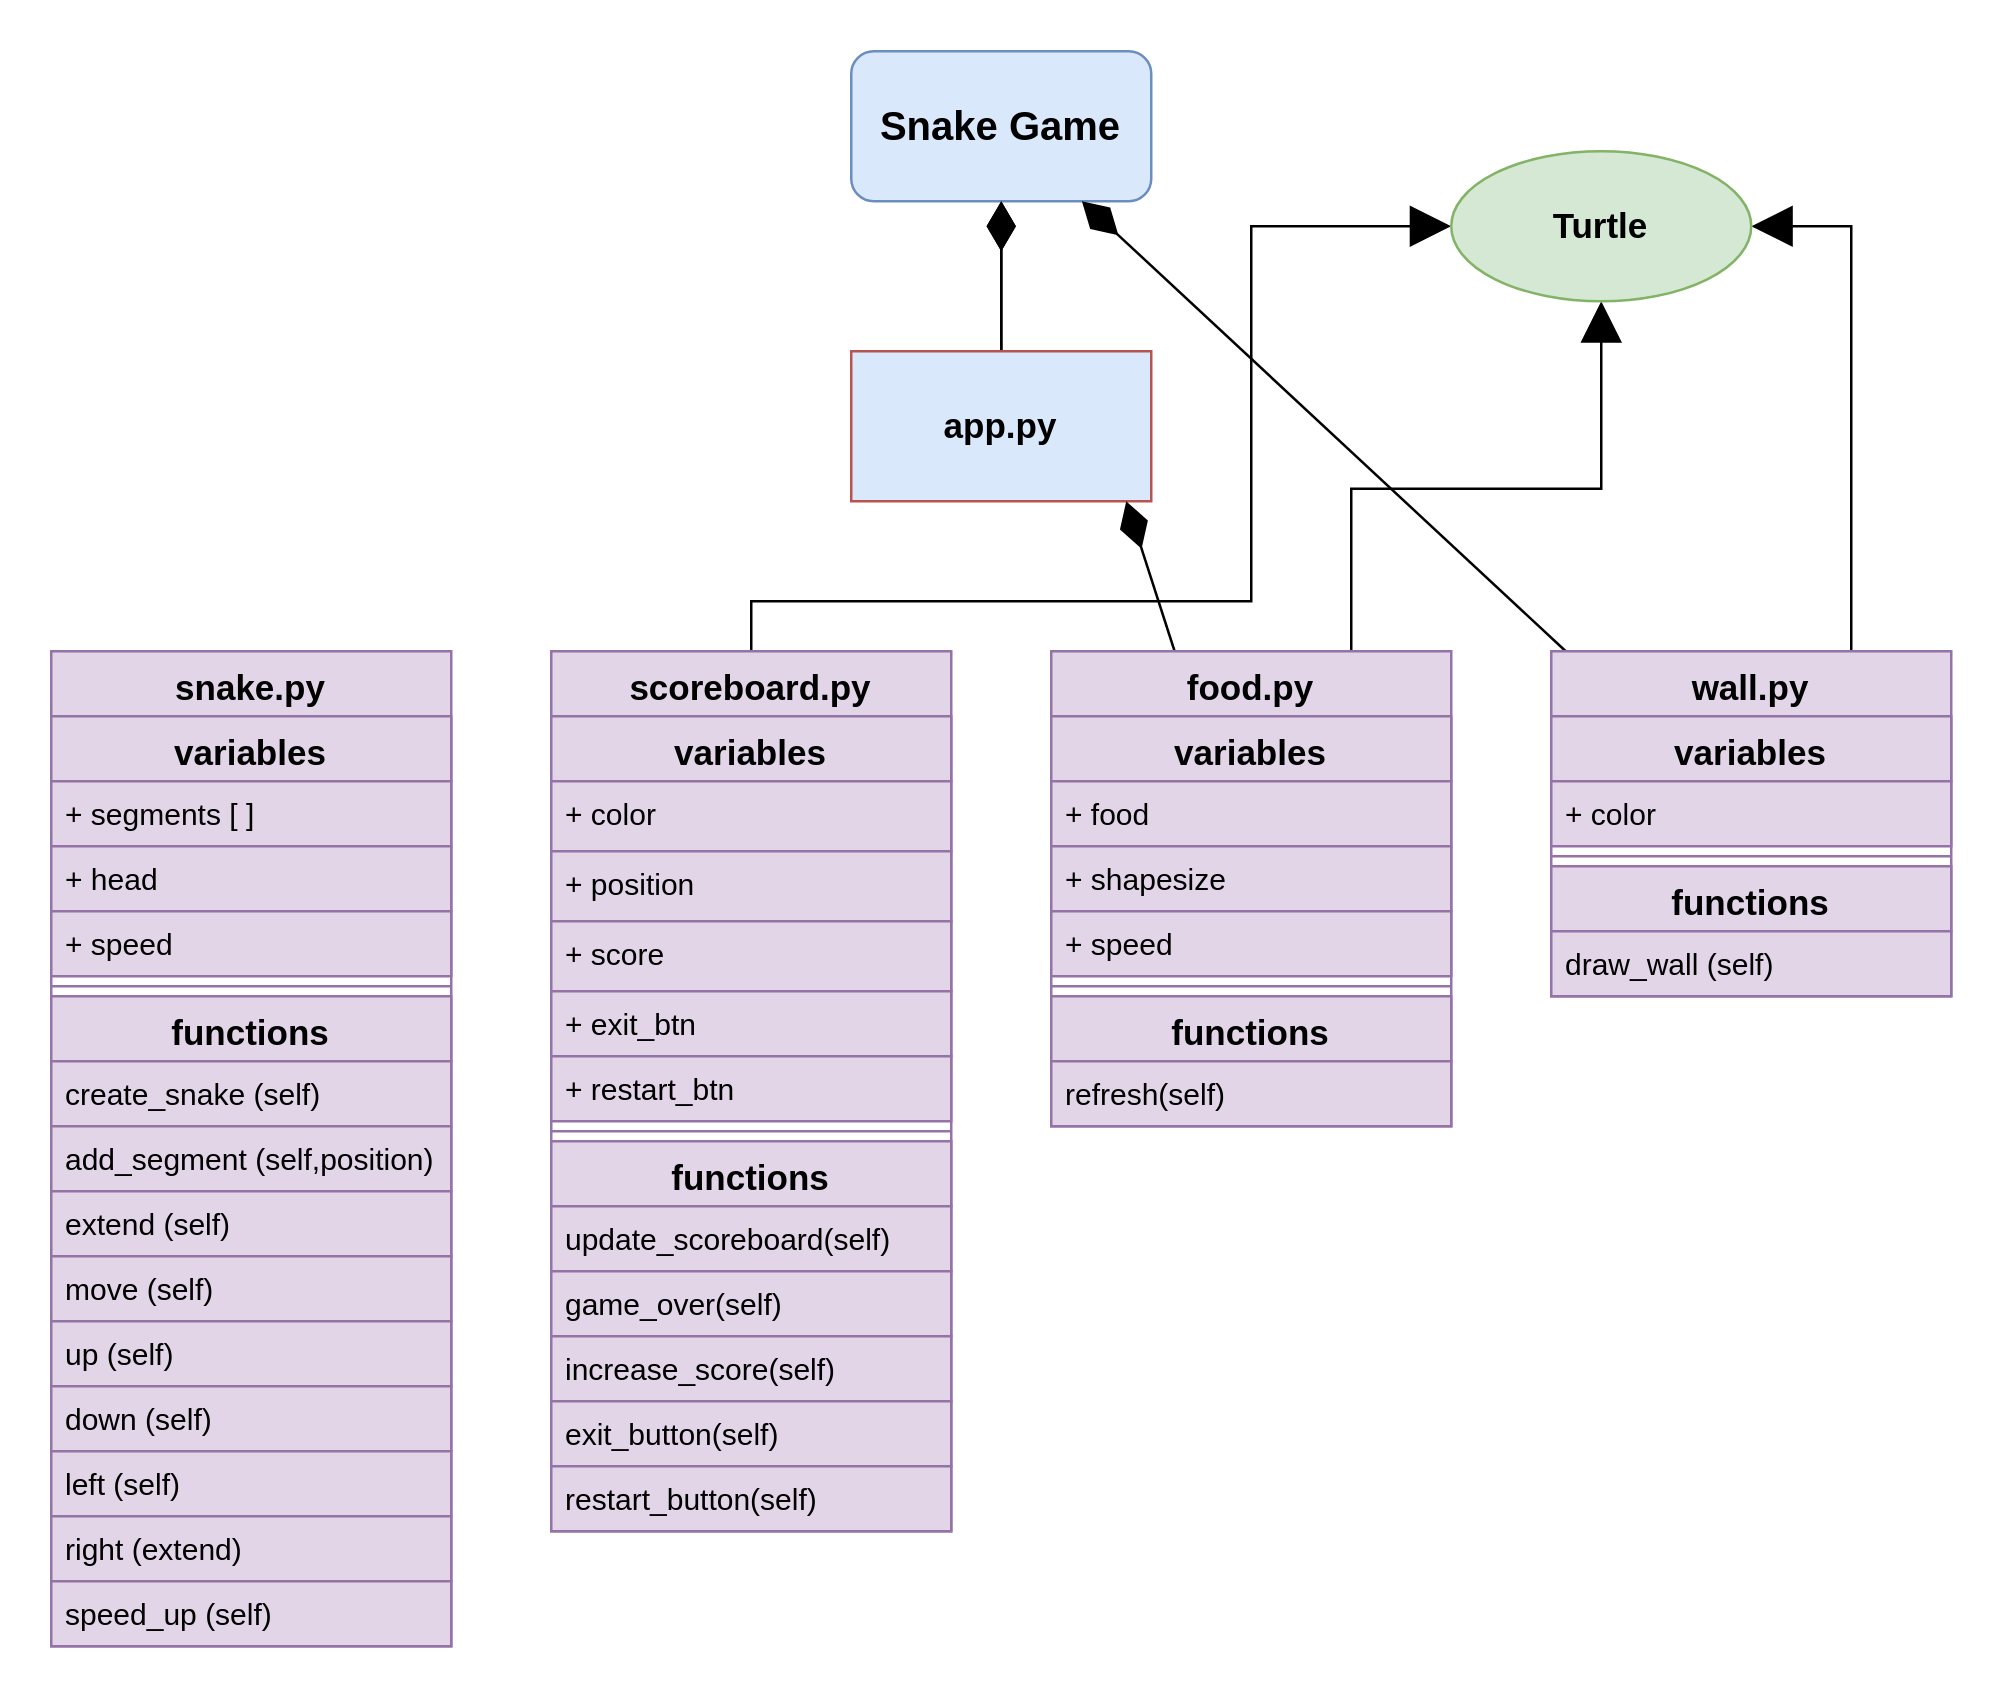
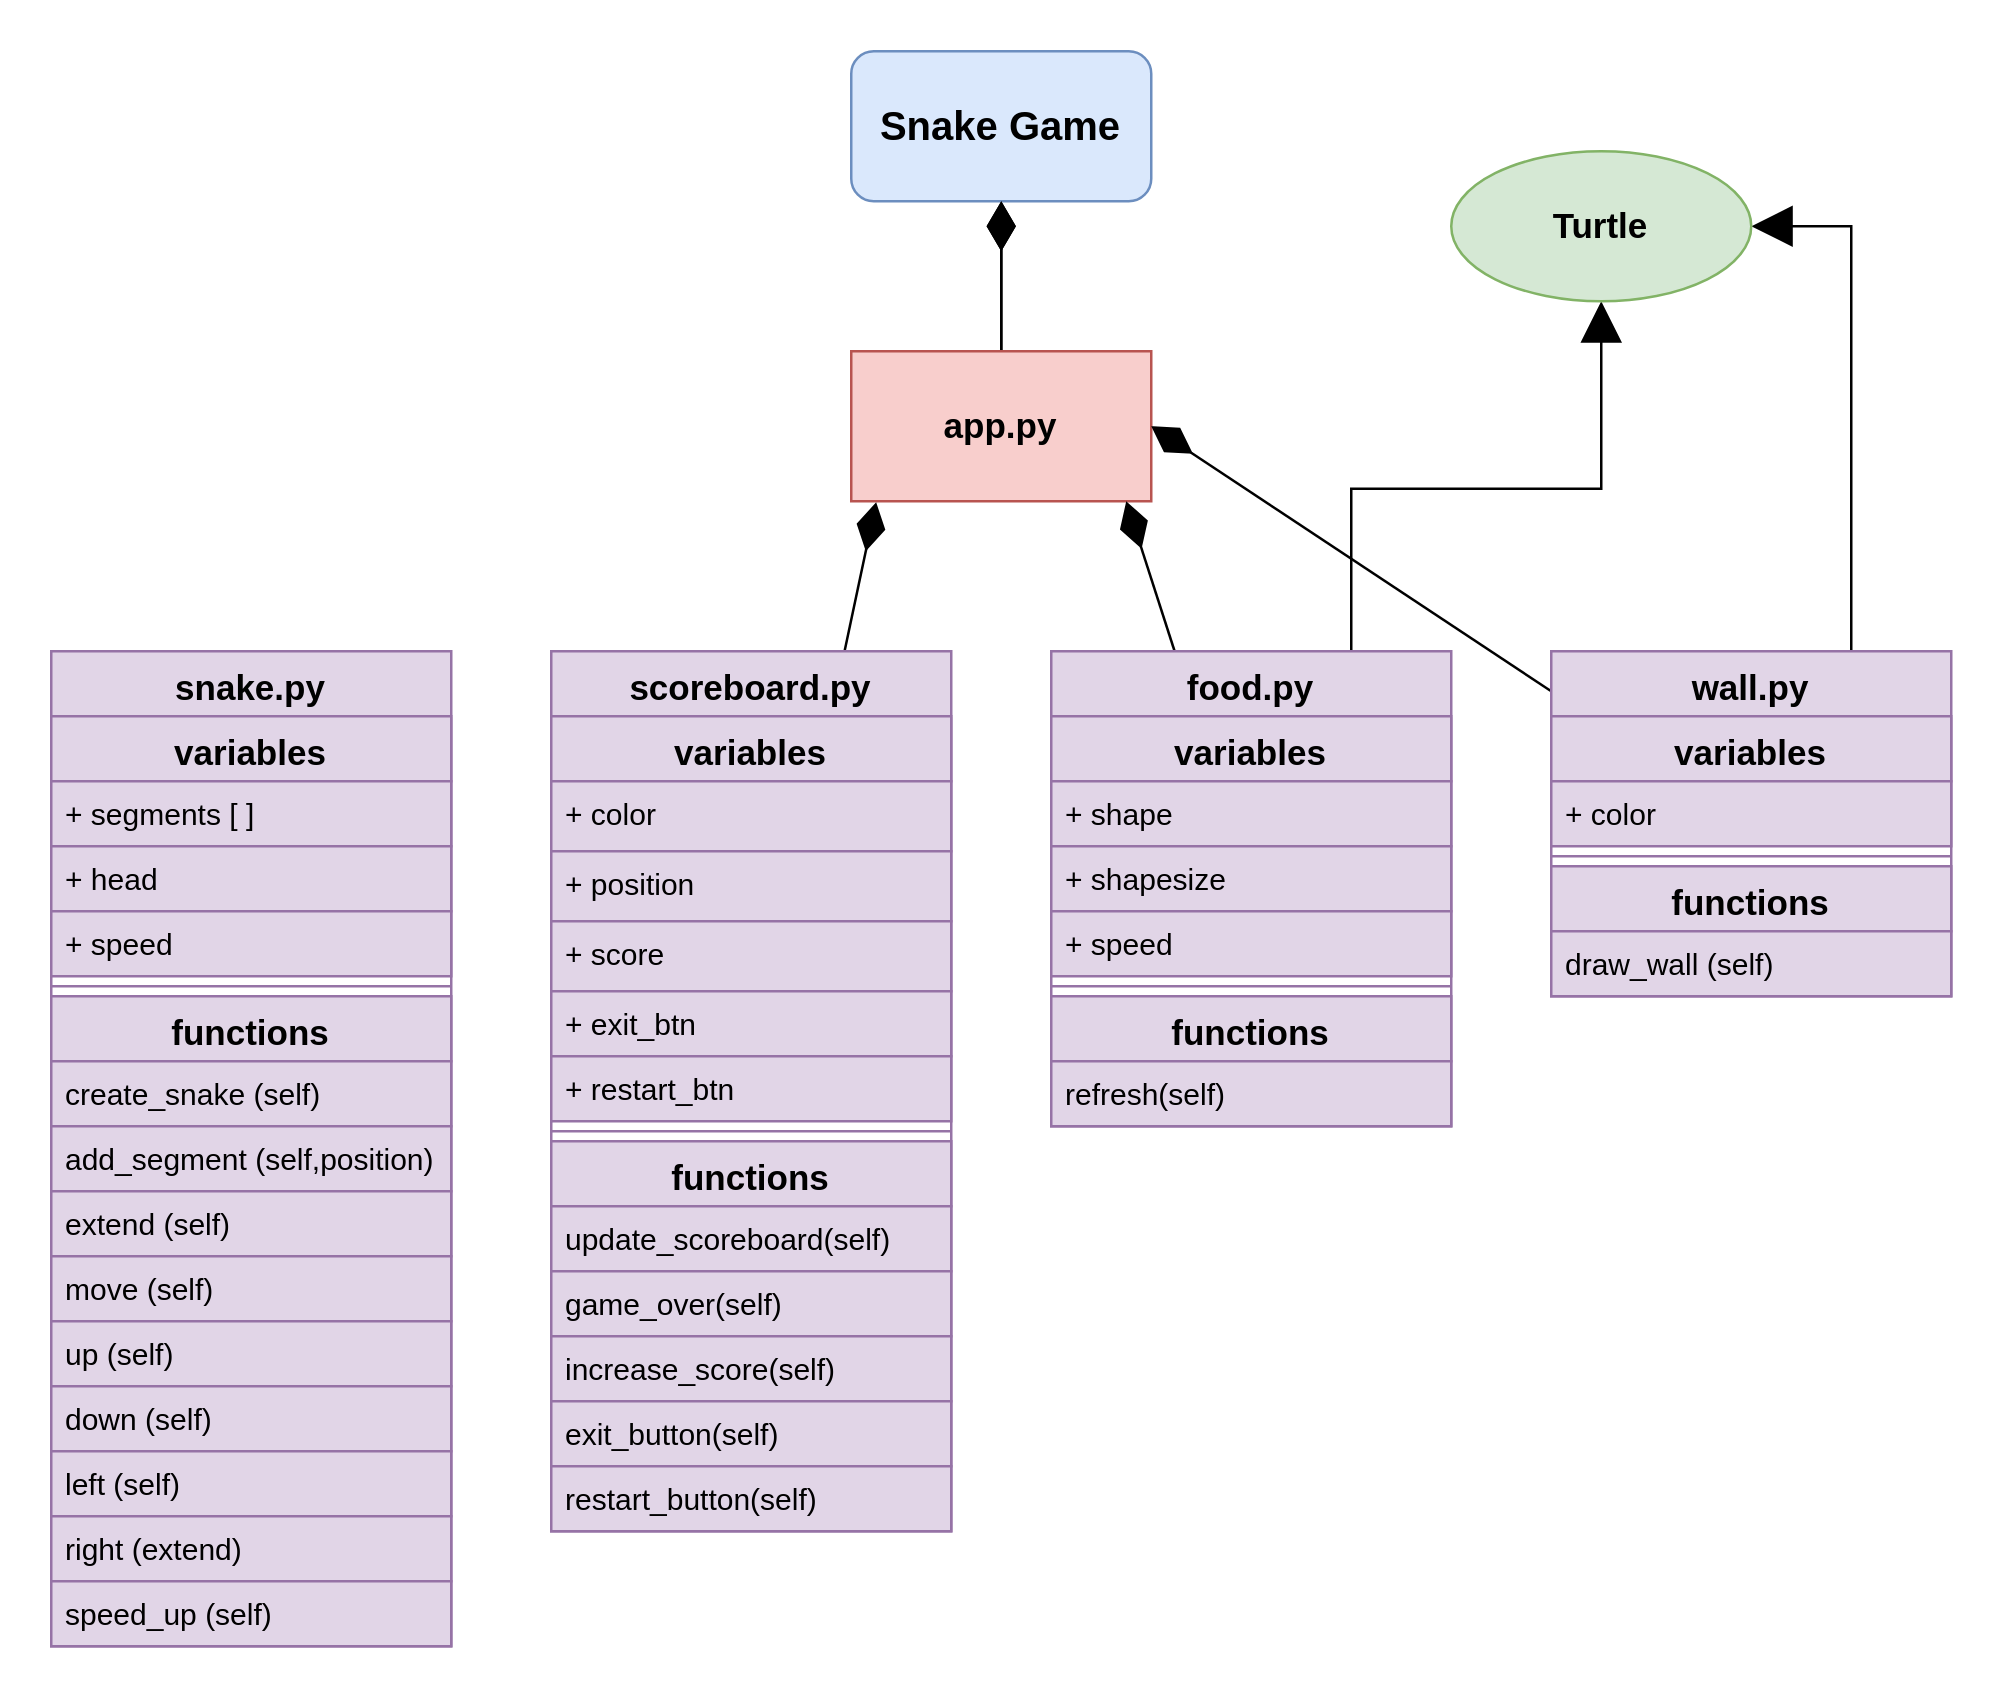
node "app.py": fillcolor #dae8fc -> #f8cecc
edge "wall.py" -> "Snake Game": now "wall.py" -> "app.py"
edge "scoreboard.py" -> "app.py": added
edge "scoreboard.py" -> "Turtle": removed
node "+ food": label "+ food" -> "+ shape"
